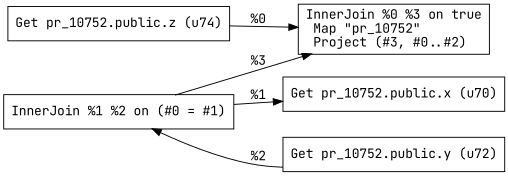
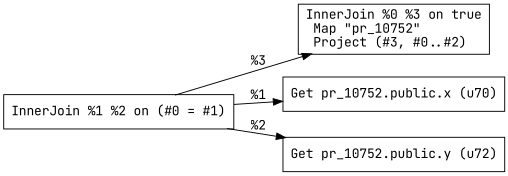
node "Get pr_10752.public.z (u74)": removed
edge "Get pr_10752.public.y (u72)" -> "InnerJoin %1 %2 on (#0 = #1)": reversed
